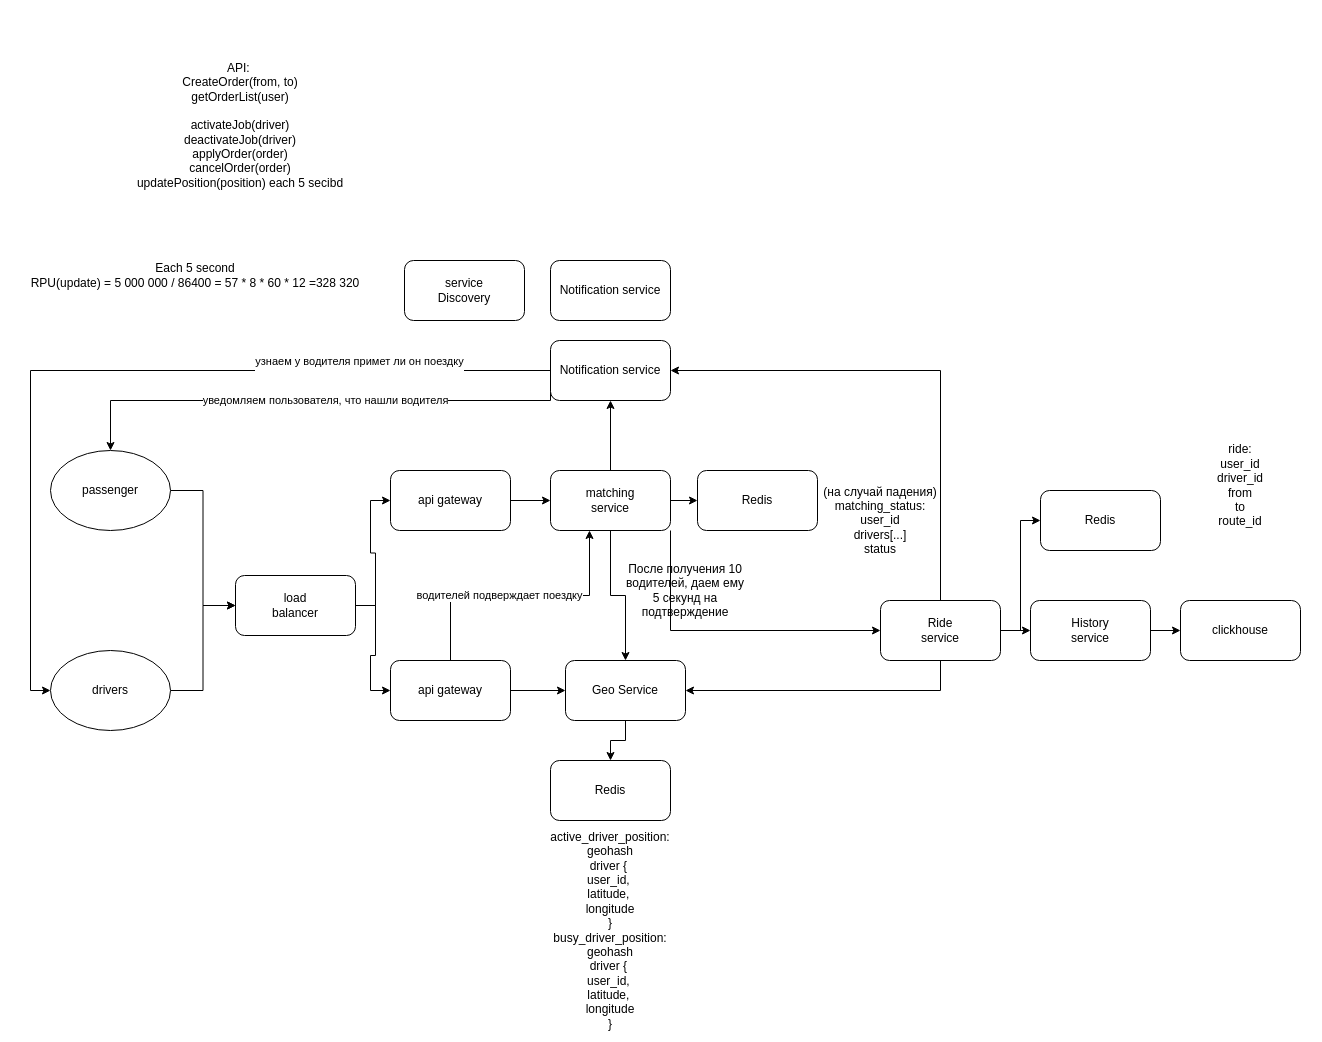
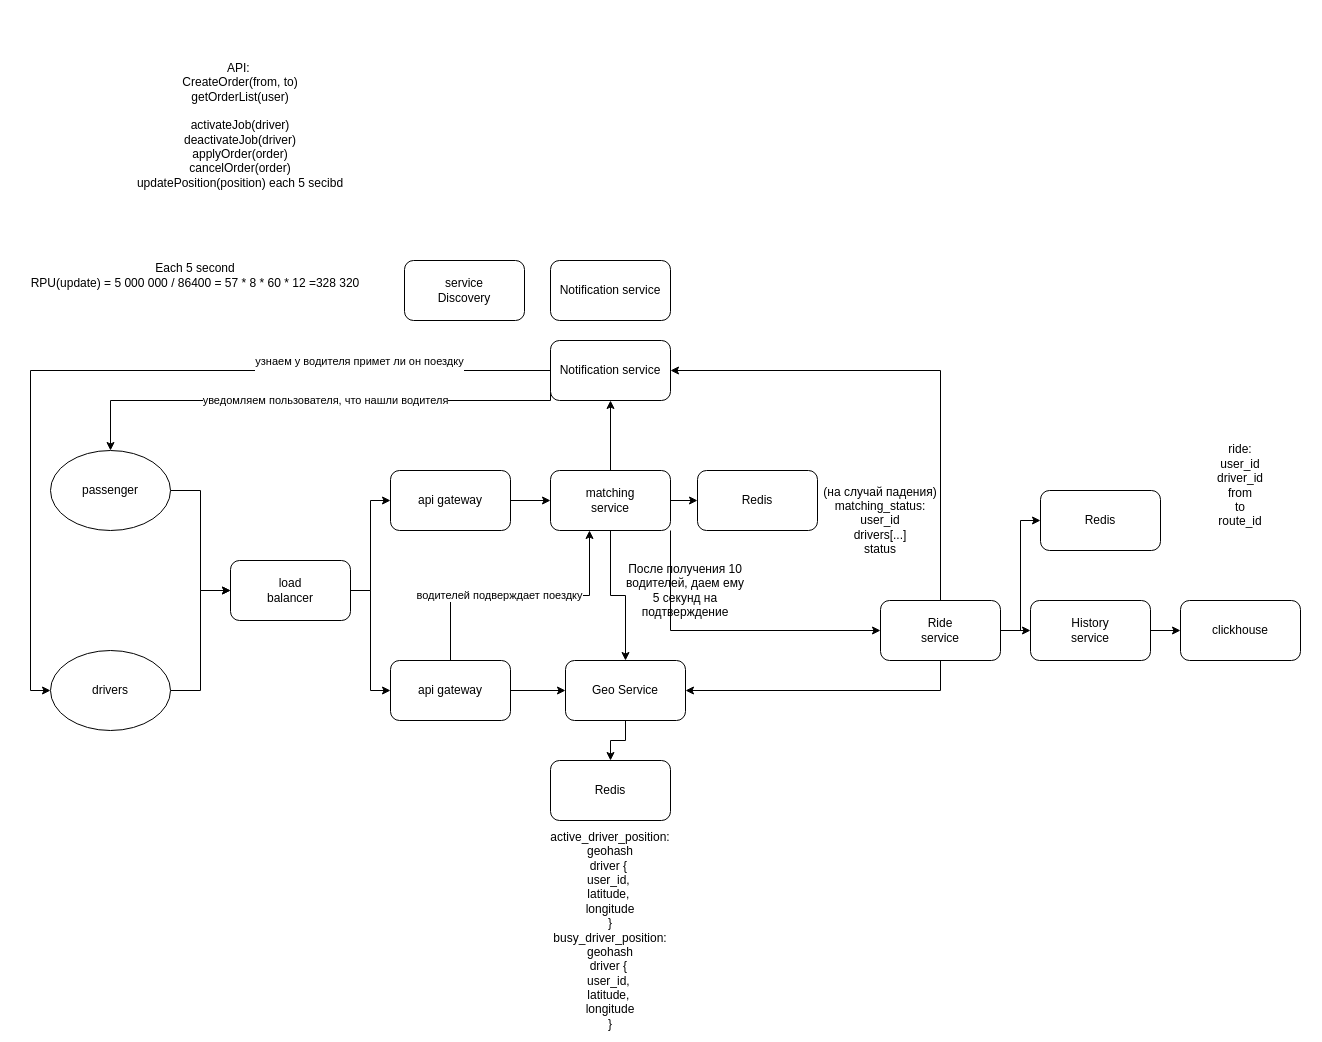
node "load balancer": moved (296, 606) -> (291, 591)
